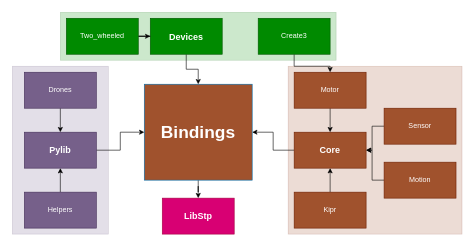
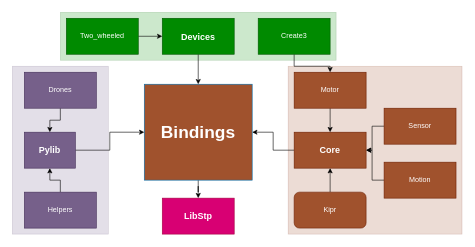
node "Devices": moved (186, 36) -> (198, 36)
node "Pylib": size 72x36 -> 51x36
node "Kipr": shape rectangle -> rounded rectangle
